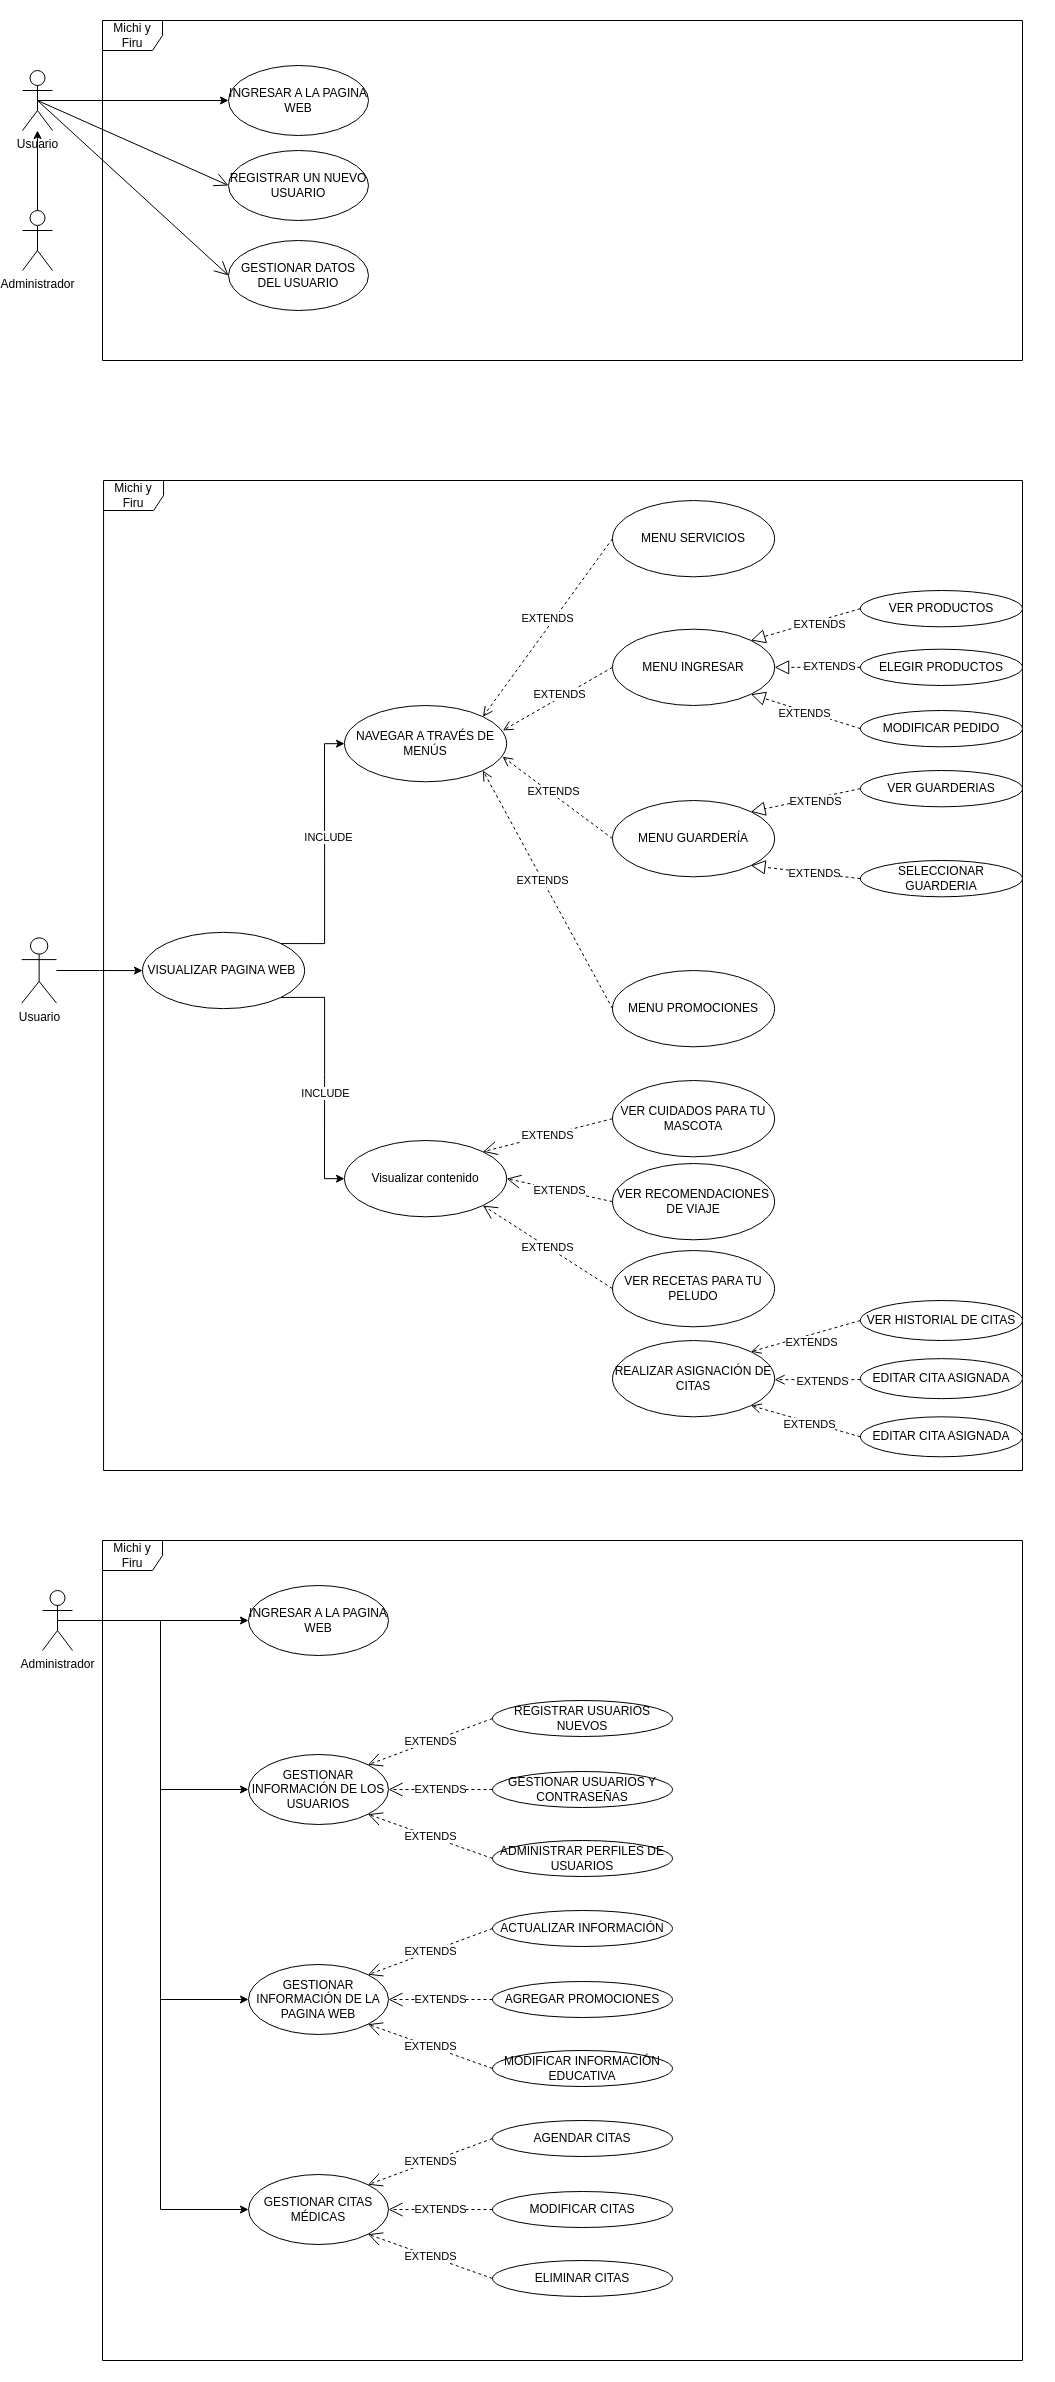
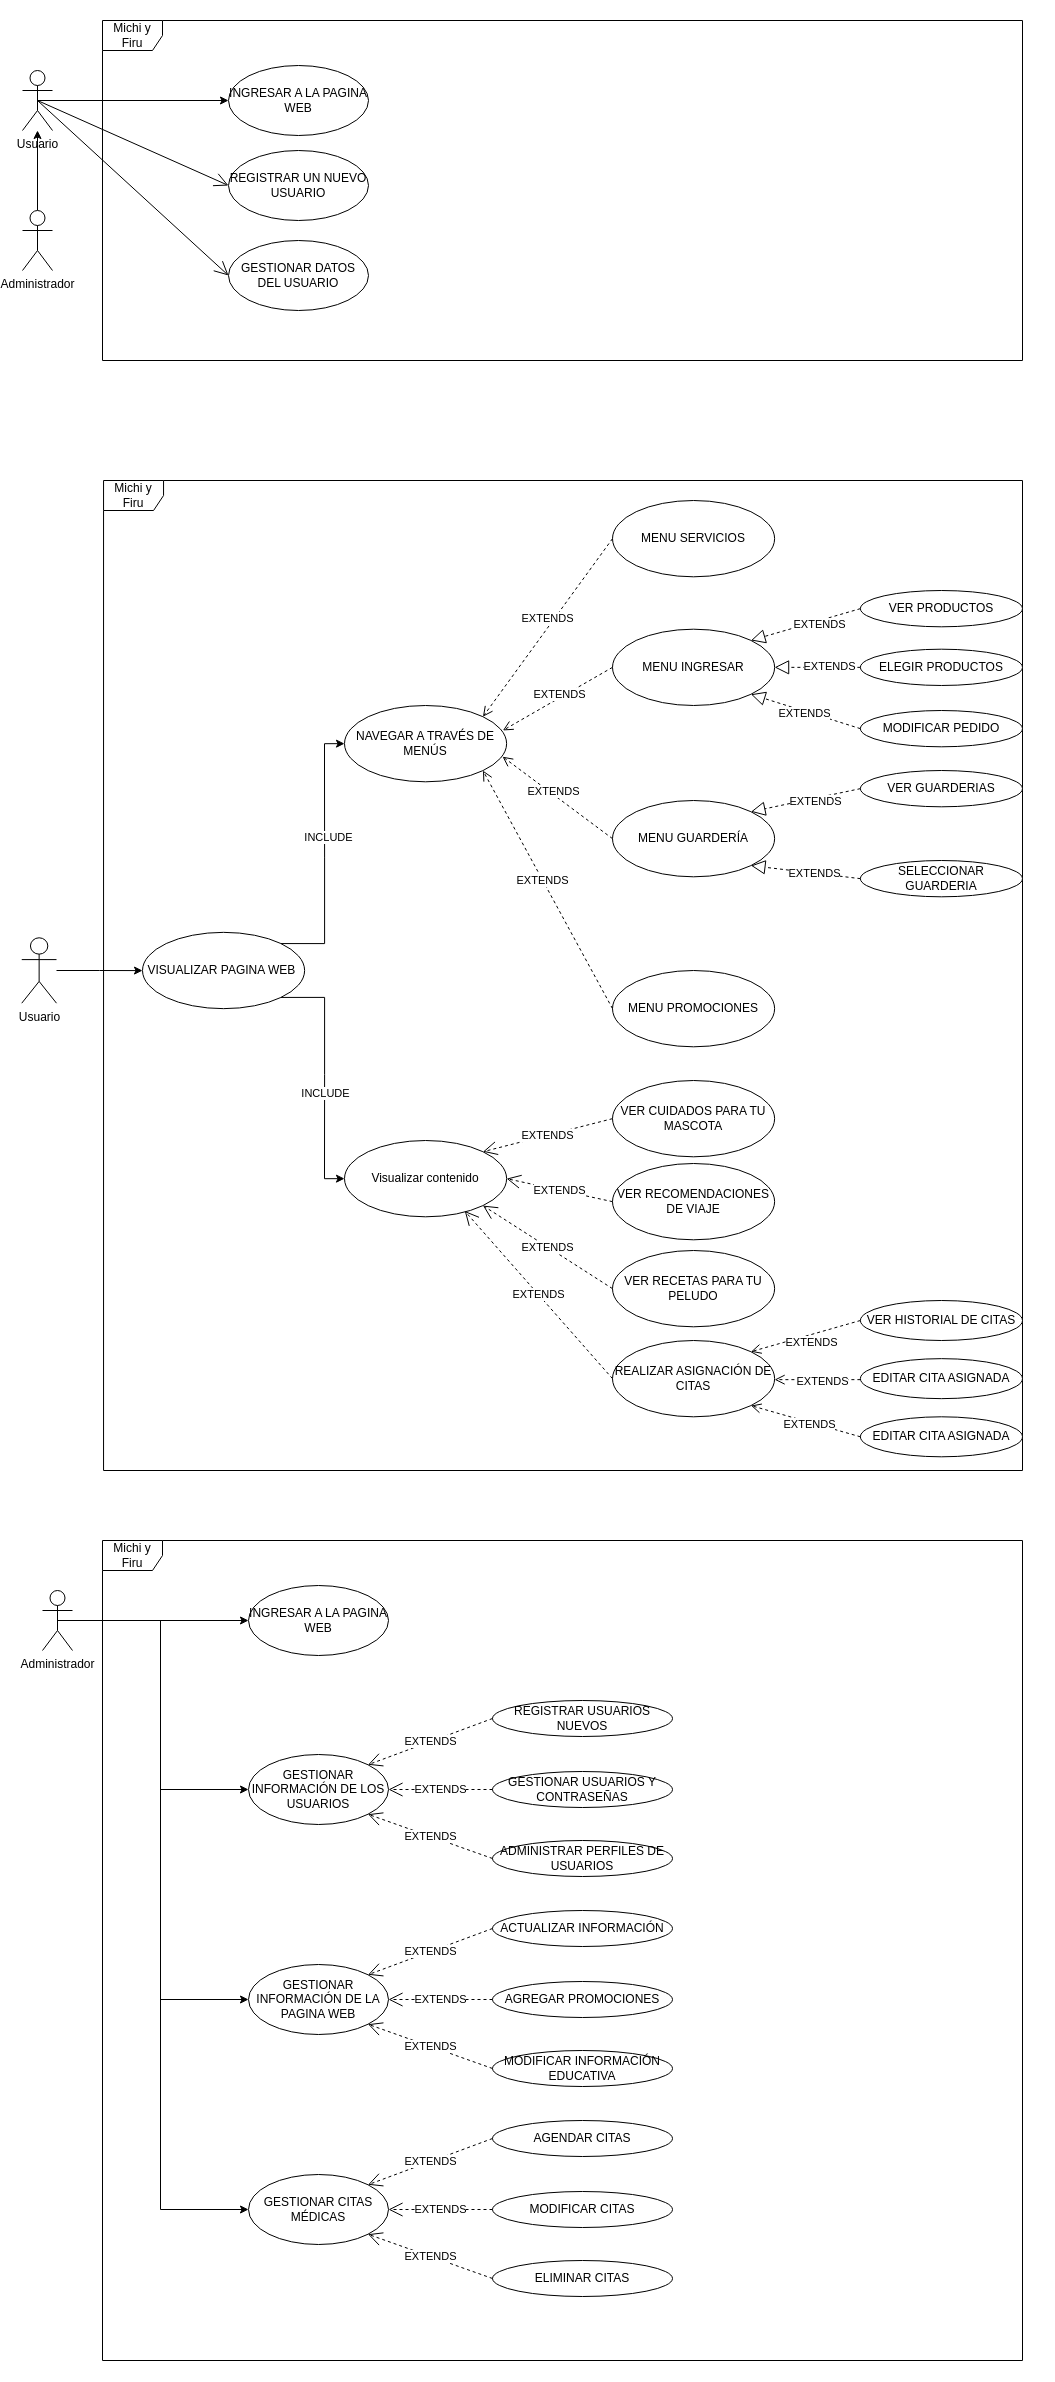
edge "REALIZAR ASIGNACIÓN DE CITAS" -> "Visualizar contenido": added, label "EXTENDS"
